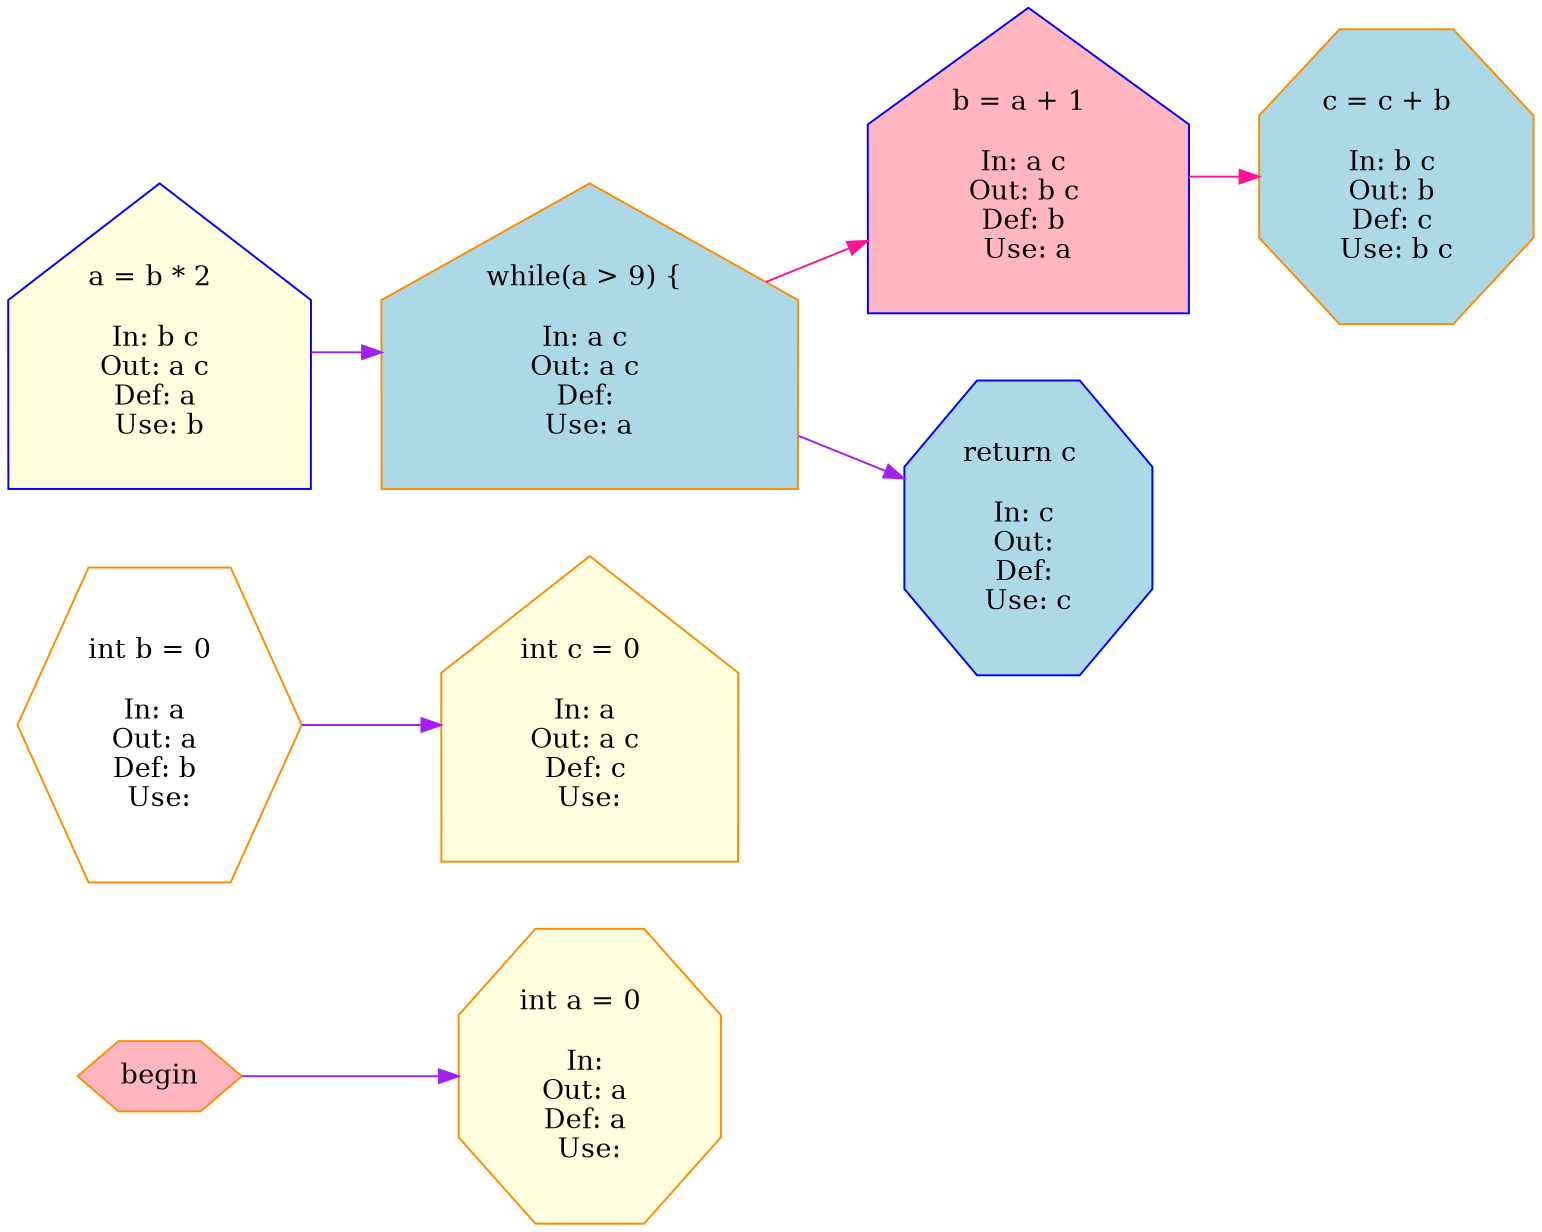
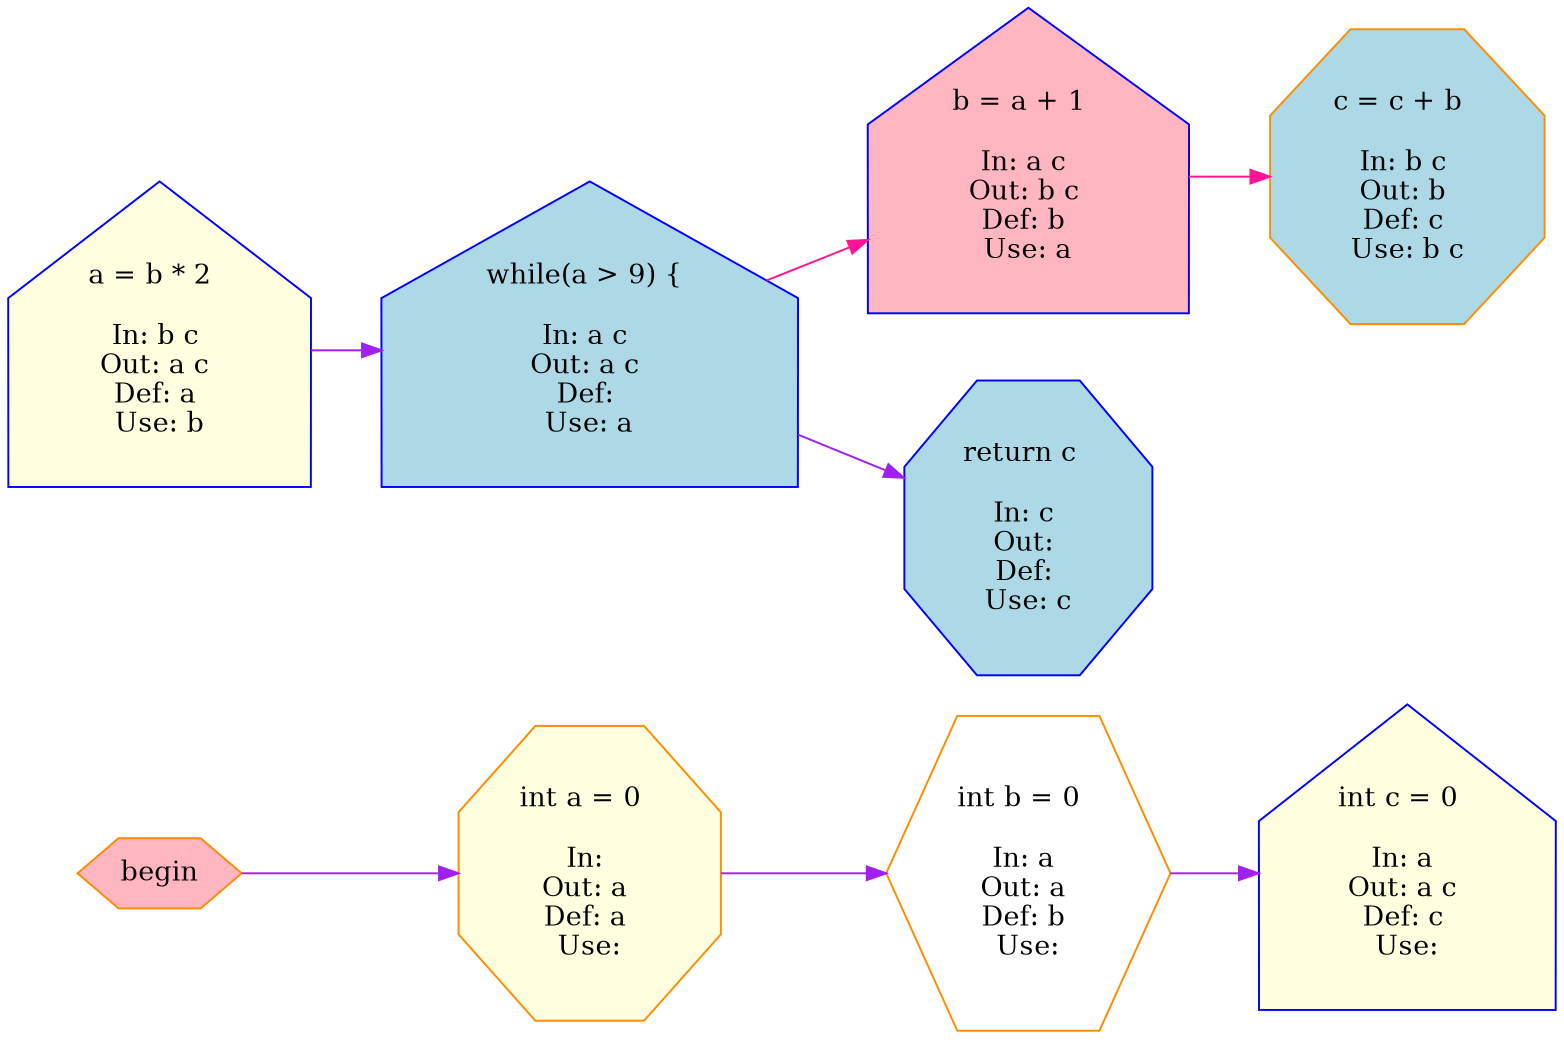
node "while(a > 9) { In: a c Out: a c Def: Use: a": color darkorange -> blue
node "int c = 0 In: a Out: a c Def: c Use:": color darkorange -> blue
edge "int a = 0 In: Out: a Def: a Use:" -> "int b = 0 In: a Out: a Def: b Use:": added
